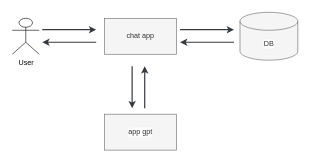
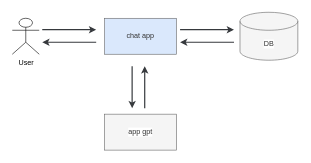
node "chat app": fillcolor #f5f5f5 -> #dae8fc
